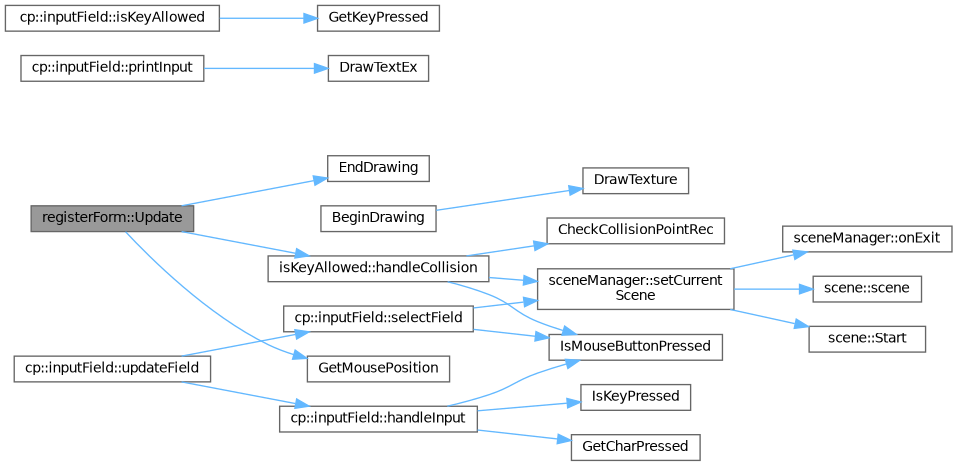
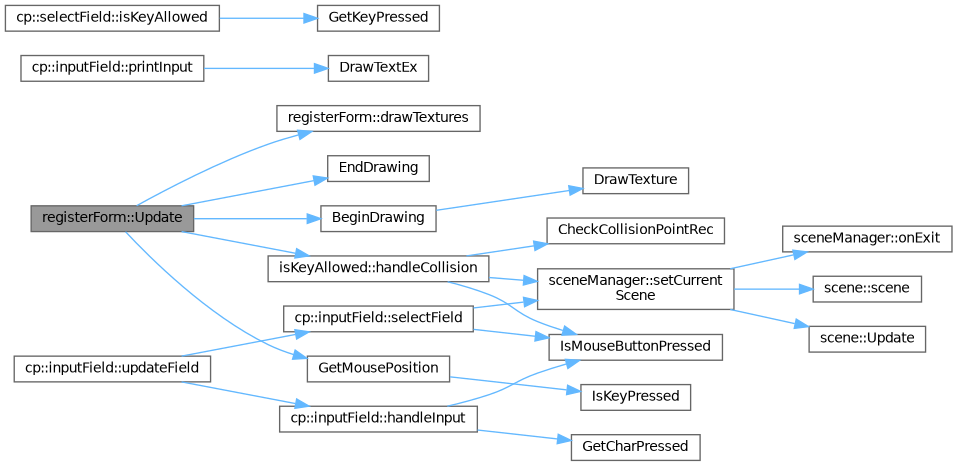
node "cp::inputField::isKeyAllowed": label "cp::inputField::isKeyAllowed" -> "cp::selectField::isKeyAllowed"
node "registerForm::drawTextures": added
edge "registerForm::Update" -> "BeginDrawing": added
node "scene::Start": label "scene::Start" -> "scene::Update"
edge "cp::inputField::handleInput" -> "IsKeyPressed": now "GetMousePosition" -> "IsKeyPressed"
